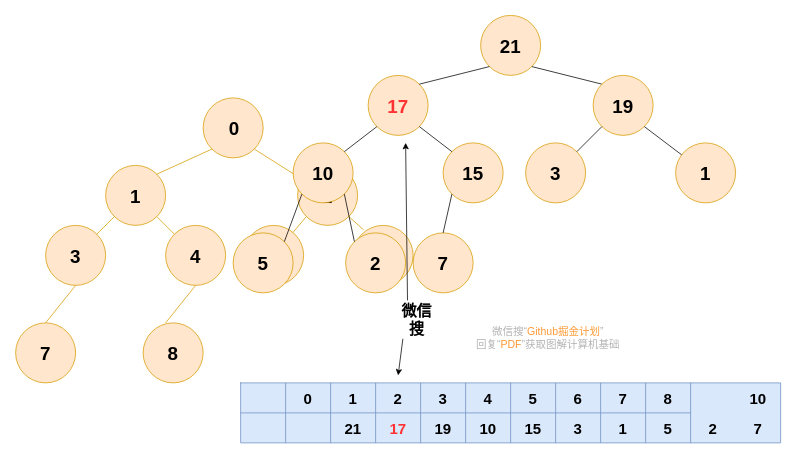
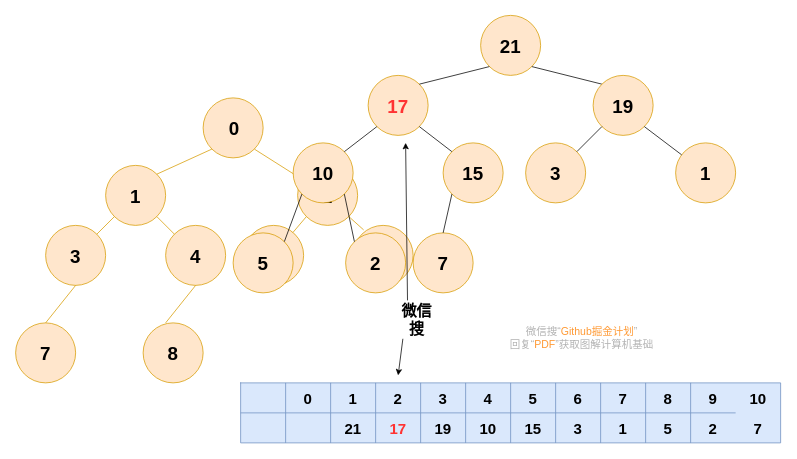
node "微信搜“Github掘金计划”回复“PDF”获取图解计算机基础": moved (548, 338) -> (582, 338)
node "9": added
